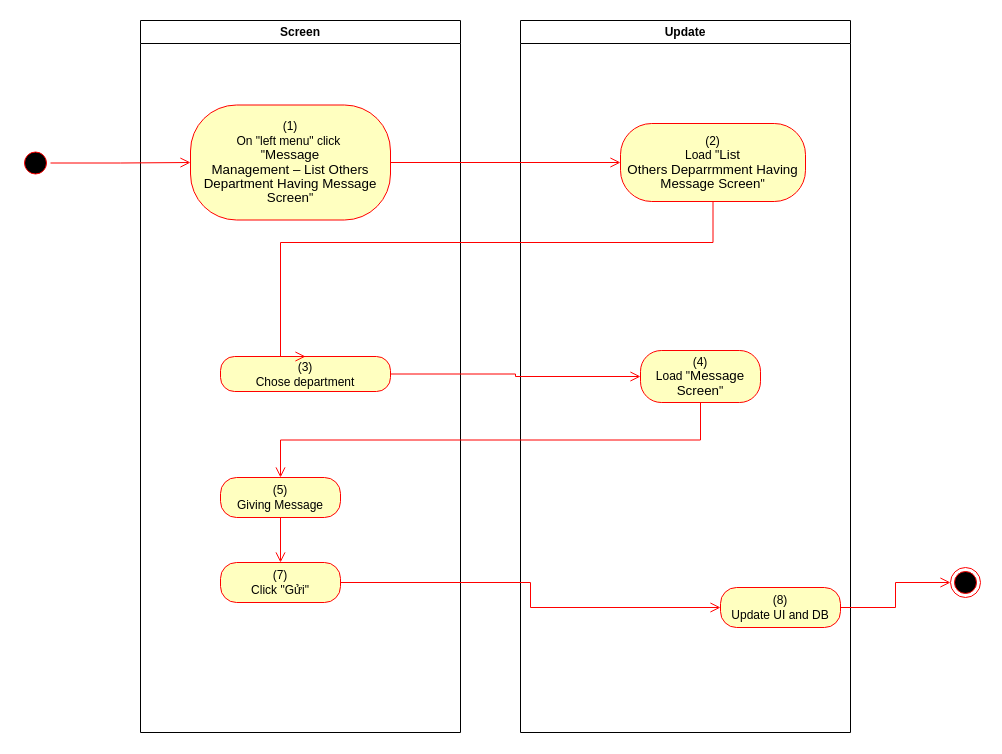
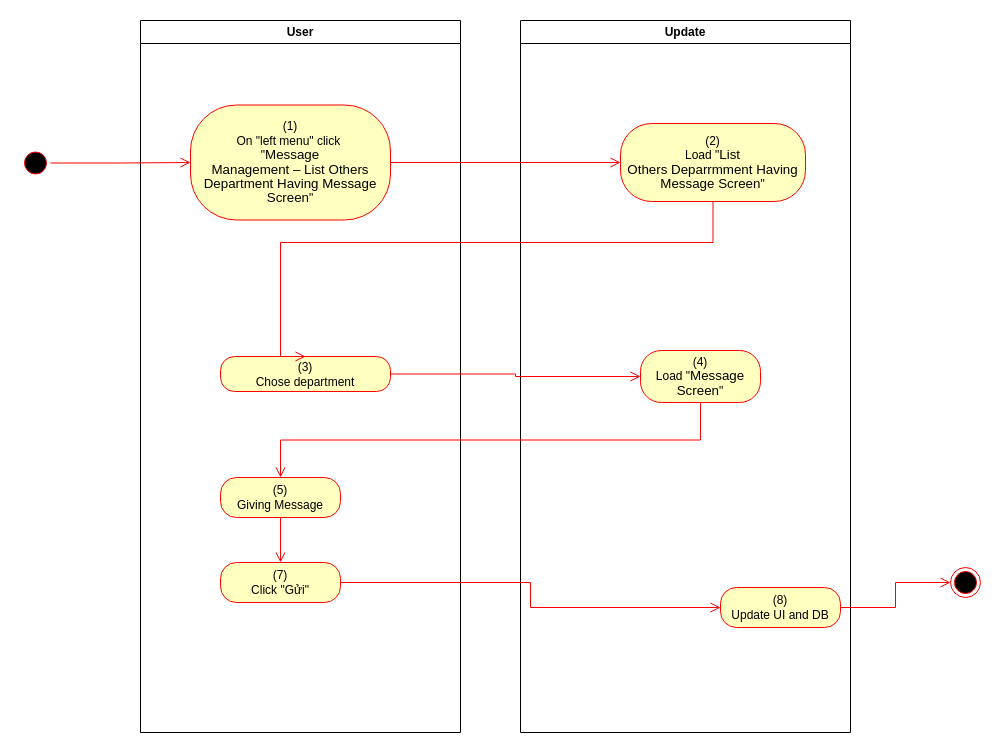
node "Screen": label "Screen" -> "User"
